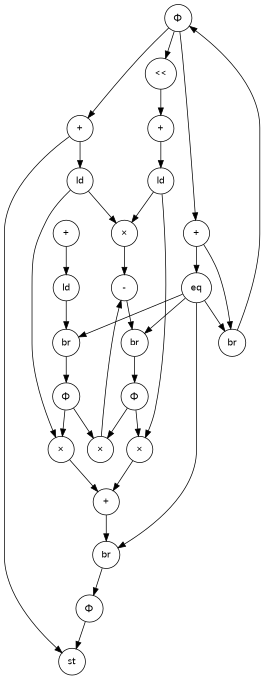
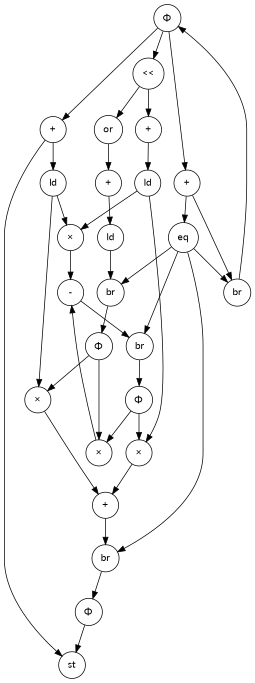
node "or": added
